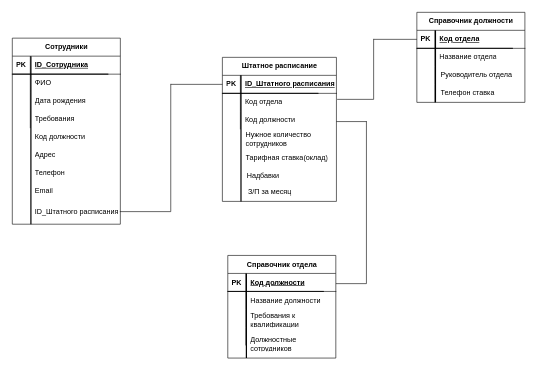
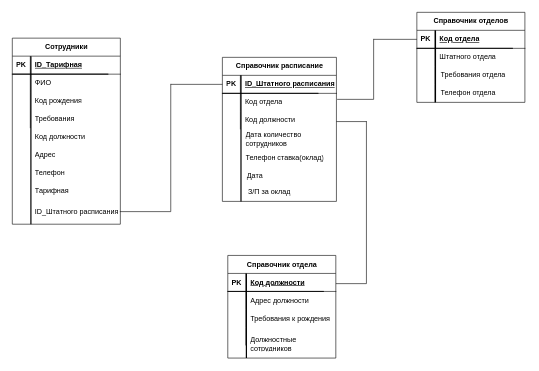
node "Справочник должности": label "Справочник должности" -> "Справочник отделов"
node "Название отдела": label "Название отдела" -> "Штатного отдела"
node "ID_Сотрудника": label "ID_Сотрудника" -> "ID_Тарифная"
node "Штатное расписание": label "Штатное расписание" -> "Справочник расписание"
node "Руководитель отдела": label "Руководитель отдела" -> "Требования отдела"
node "Телефон ставка": label "Телефон ставка" -> "Телефон отдела"
node "Дата рождения": label "Дата рождения" -> "Код рождения"
node "Нужное количество сотрудников": label "Нужное количество сотрудников" -> "Дата количество сотрудников"
node "Тарифная ставка(оклад)": label "Тарифная ставка(оклад)" -> "Телефон ставка(оклад)"
node "Надбавки": label "Надбавки" -> "Дата"
node "Еmail": label "Еmail" -> "Тарифная"
node "З/П за месяц": label "З/П за месяц" -> "З/П за оклад"
node "Название должности": label "Название должности" -> "Адрес должности"
node "Требования к квалификации": label "Требования к квалификации" -> "Требования к рождения"
